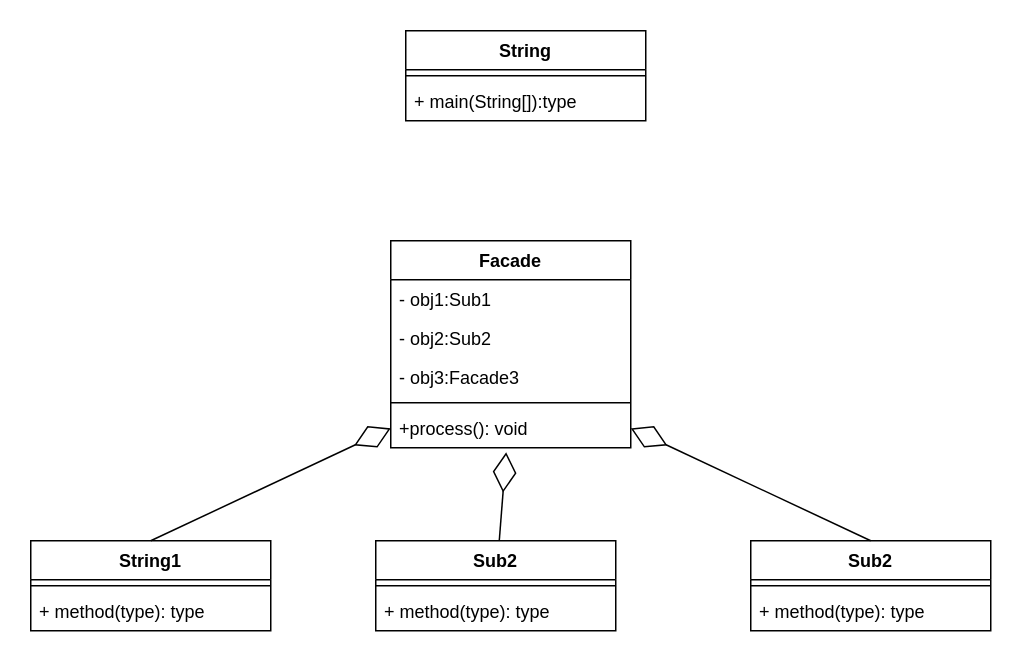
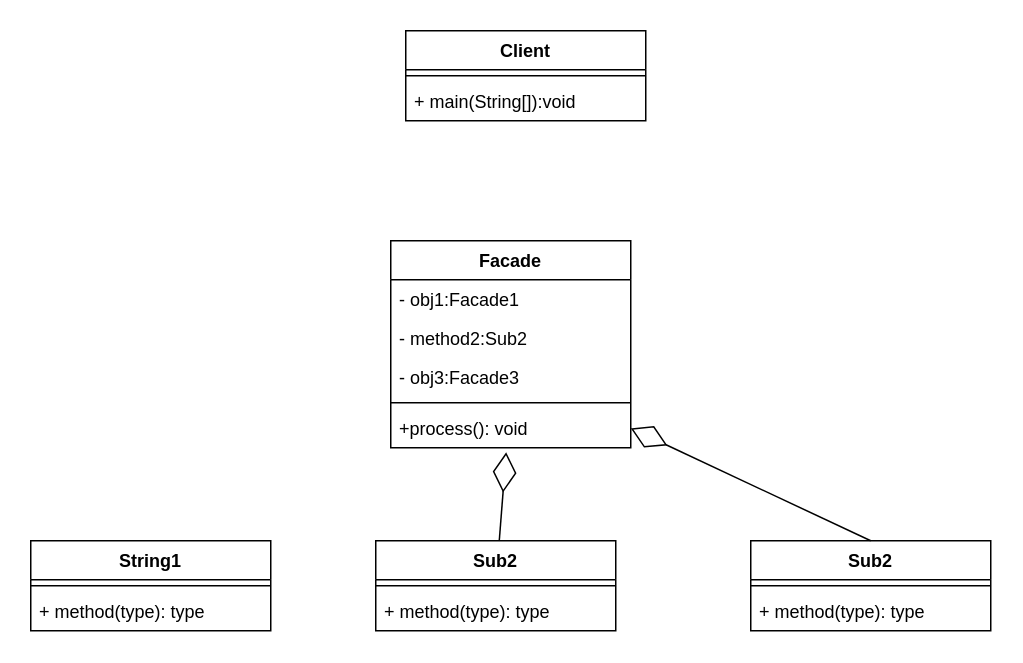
node "String": label "String" -> "Client"
node "+ main(String[]):type": label "+ main(String[]):type" -> "+ main(String[]):void"
node "- obj1:Sub1": label "- obj1:Sub1" -> "- obj1:Facade1"
node "- obj2:Sub2": label "- obj2:Sub2" -> "- method2:Sub2"
edge "String1" -> "+process(): void": removed
